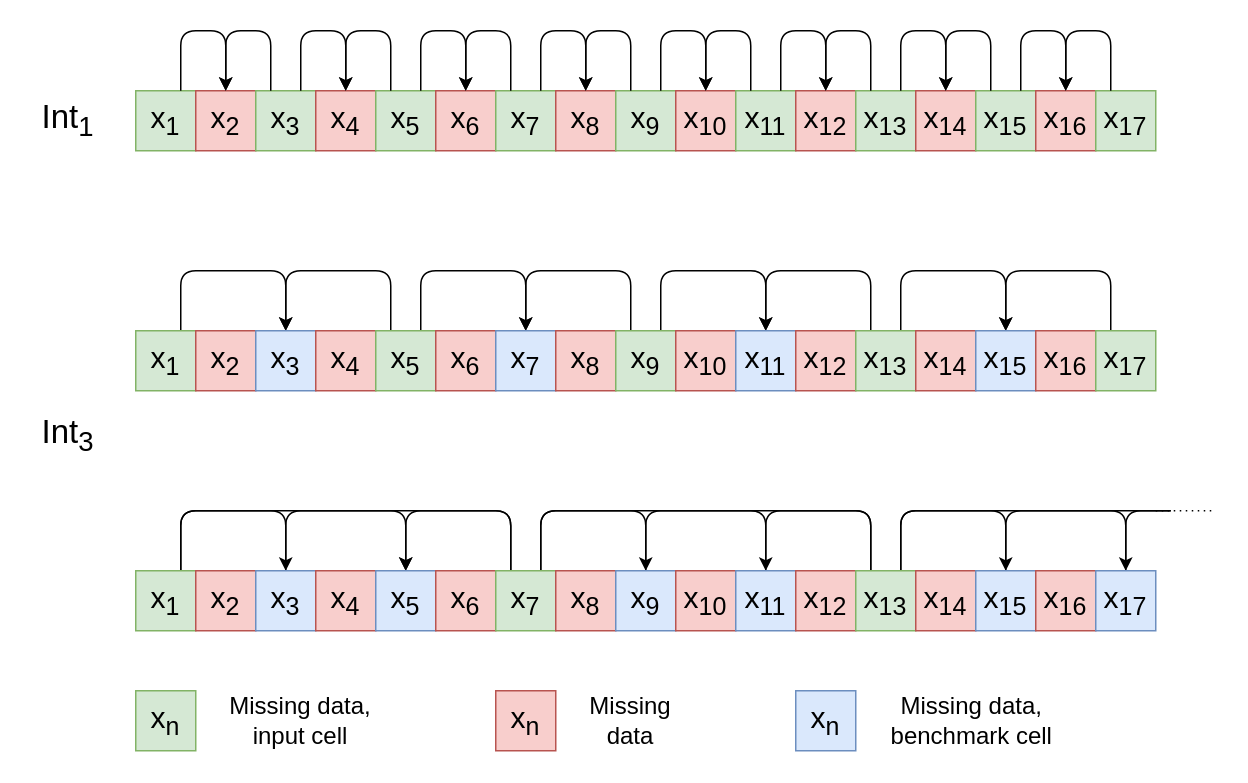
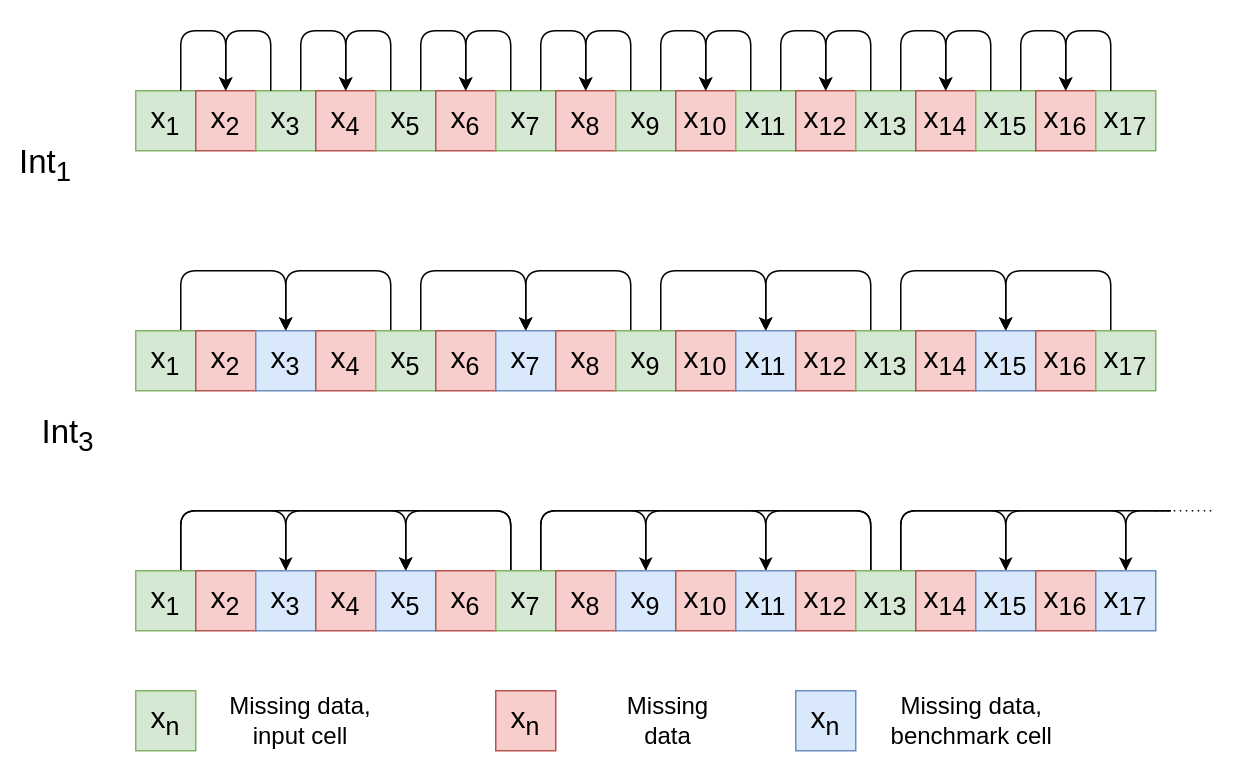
node "Int1": moved (68, 121) -> (46, 166)
node "Missing data": moved (631, 721) -> (668, 721)
